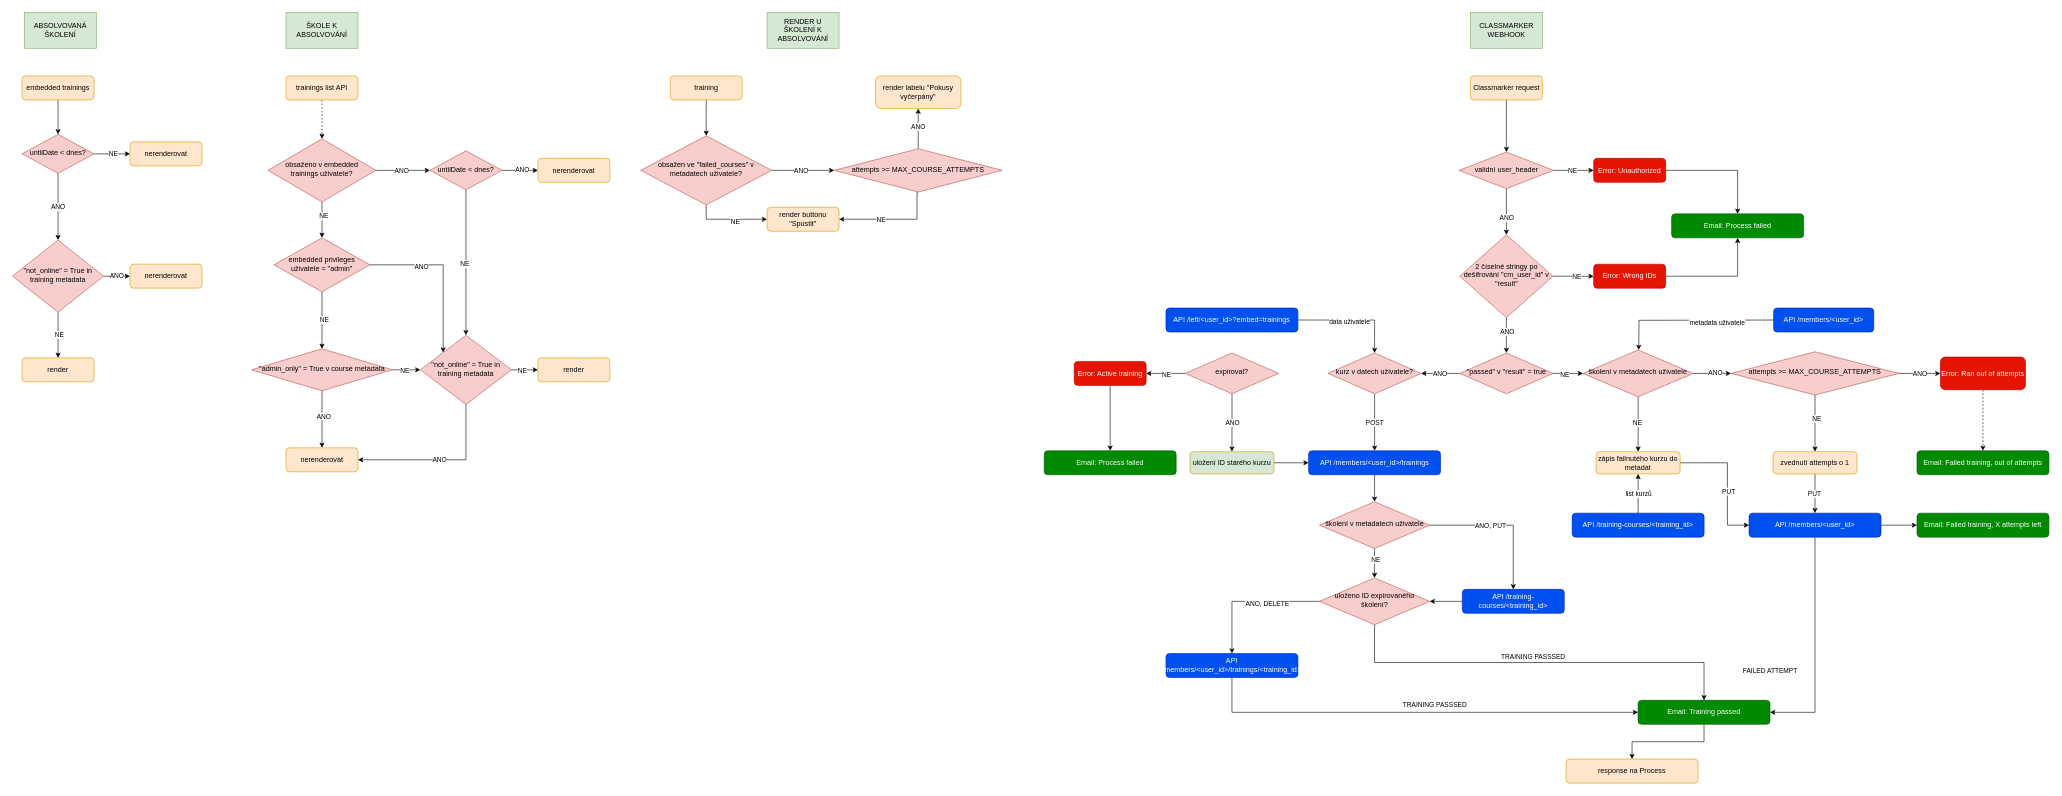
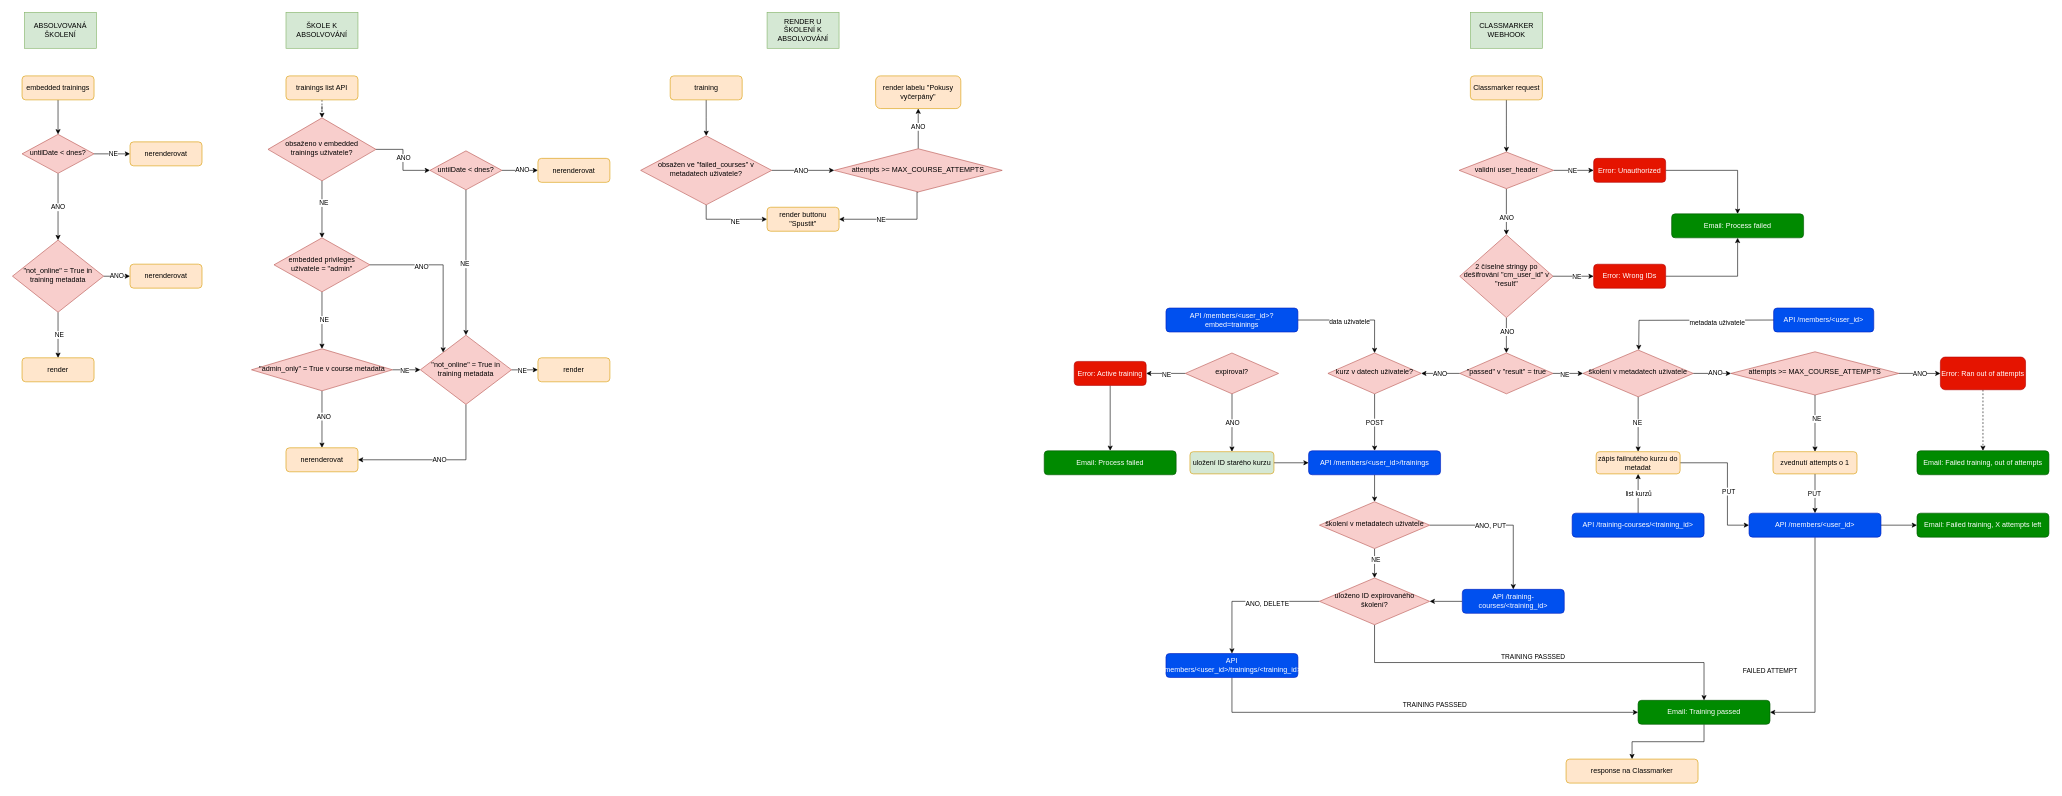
node "obsaženo v embedded trainings uživatele?": moved (322, 170) -> (322, 149)
node "API /left/<user_id>?embed=trainings": label "API /left/<user_id>?embed=trainings" -> "API /members/<user_id>?embed=trainings"
node "response na Process": label "response na Process" -> "response na Classmarker"
